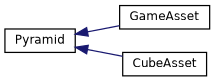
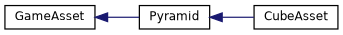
edge "GameAsset" -> "Pyramid": reversed
